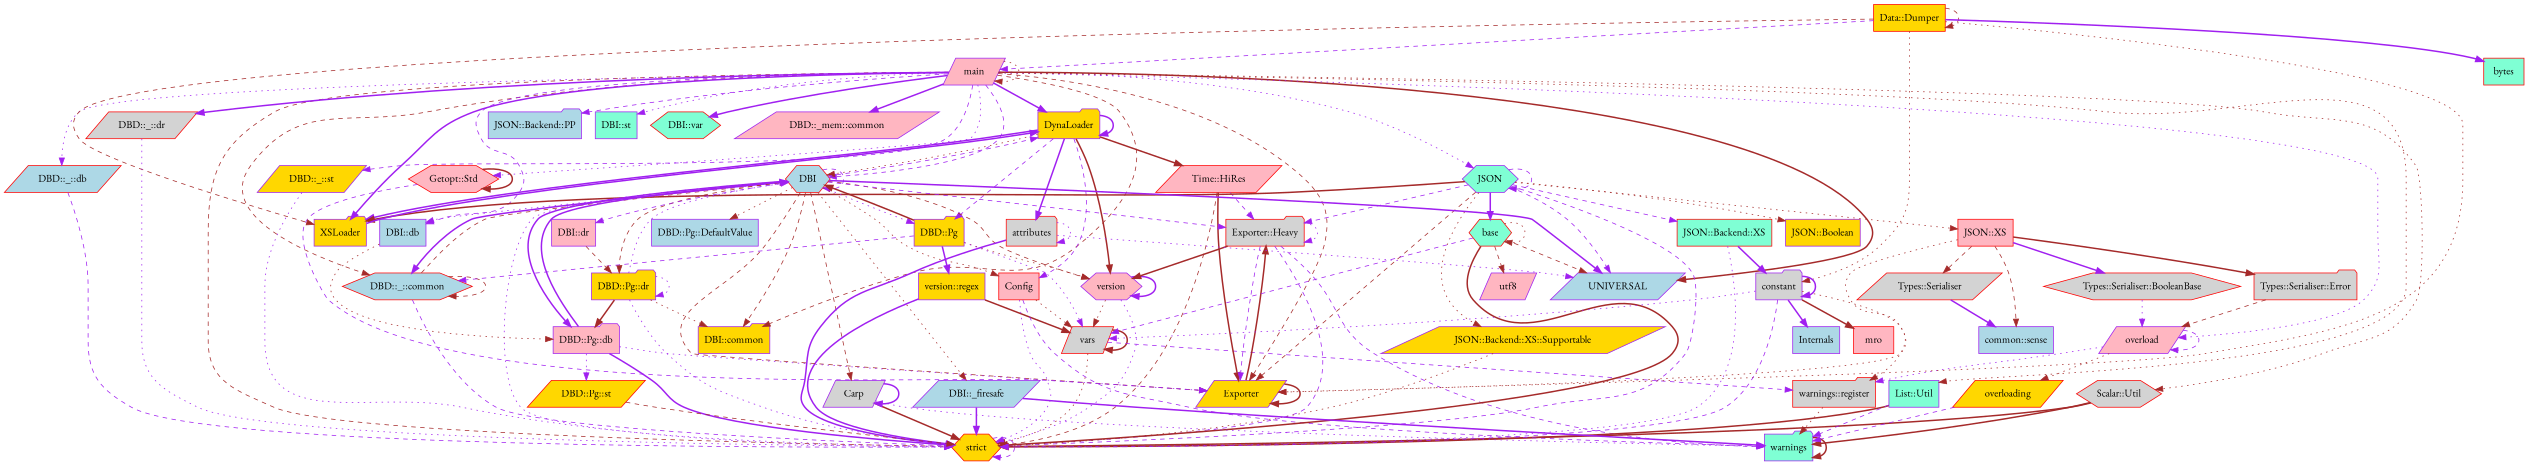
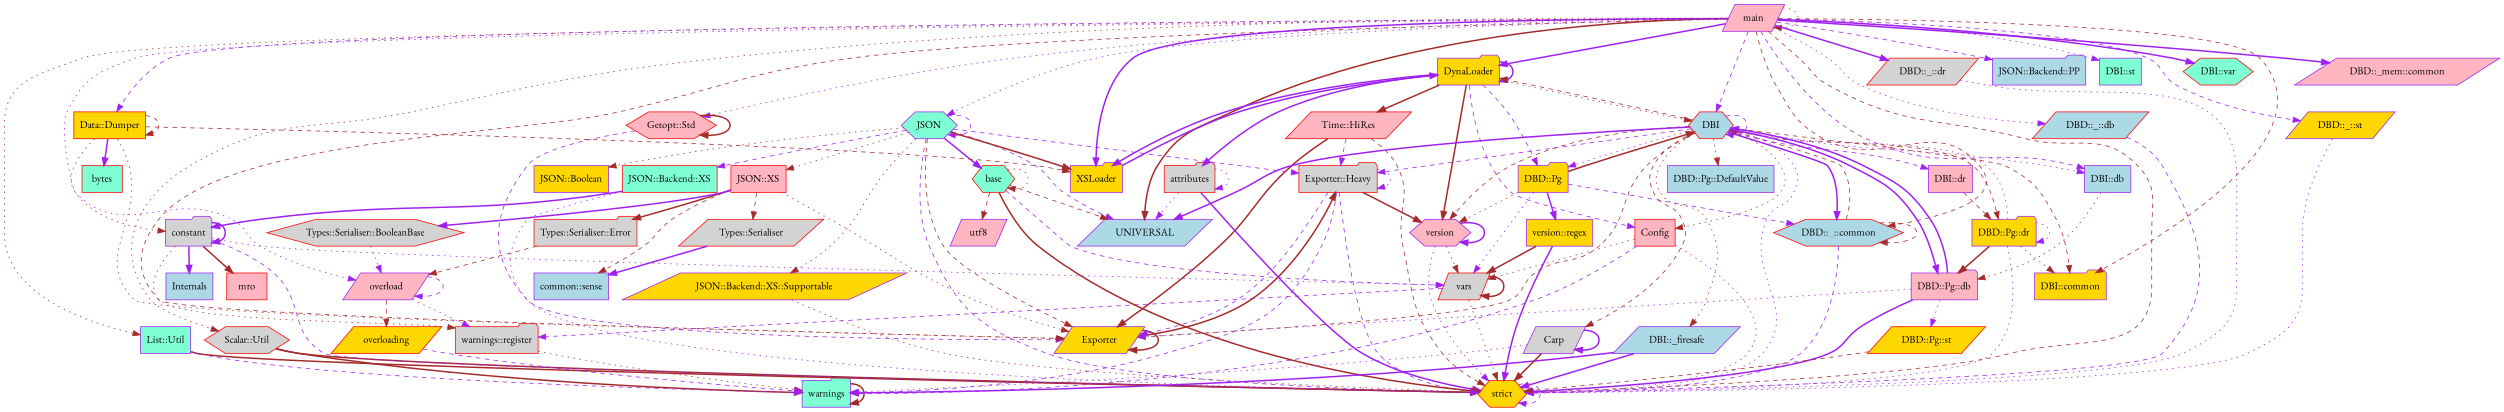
edge "Data::Dumper" -> "main": reversed
edge "DBI" -> "DynaLoader": color purple -> brown
edge "overload" -> "overloading": style dotted -> dashed
